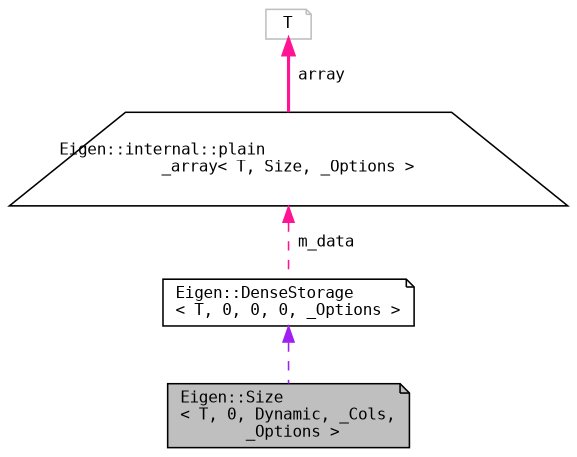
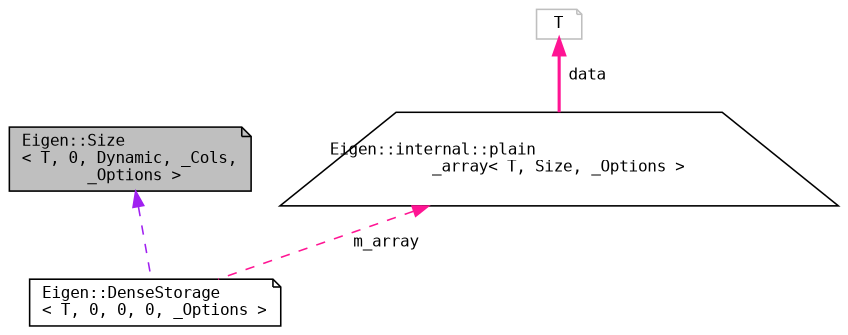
edge "Eigen::internal::plain _array< T, Size, _Options >" -> "T": label " array" -> " data"
edge "Eigen::DenseStorage < T, 0, 0, 0, _Options >" -> "Eigen::internal::plain _array< T, Size, _Options >": label " m_data" -> " m_array"
edge "Eigen::Size < T, 0, Dynamic, _Cols, _Options >" -> "Eigen::DenseStorage < T, 0, 0, 0, _Options >": reversed
